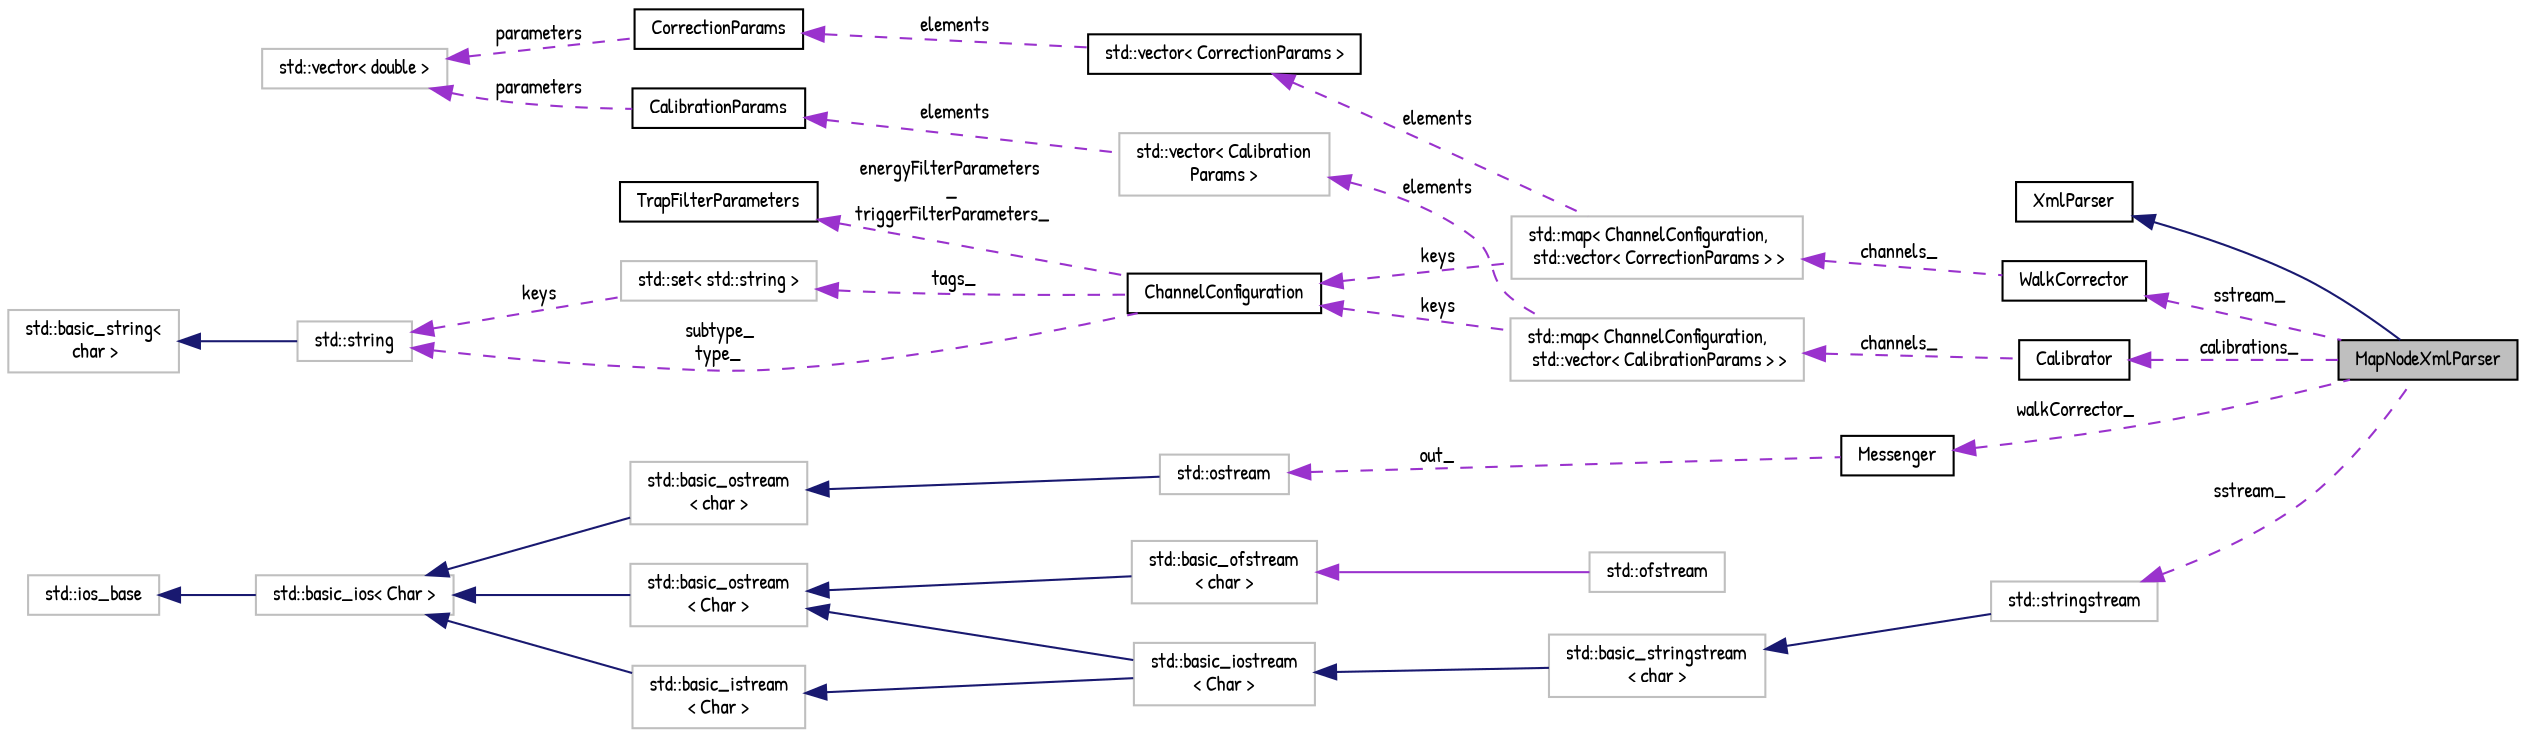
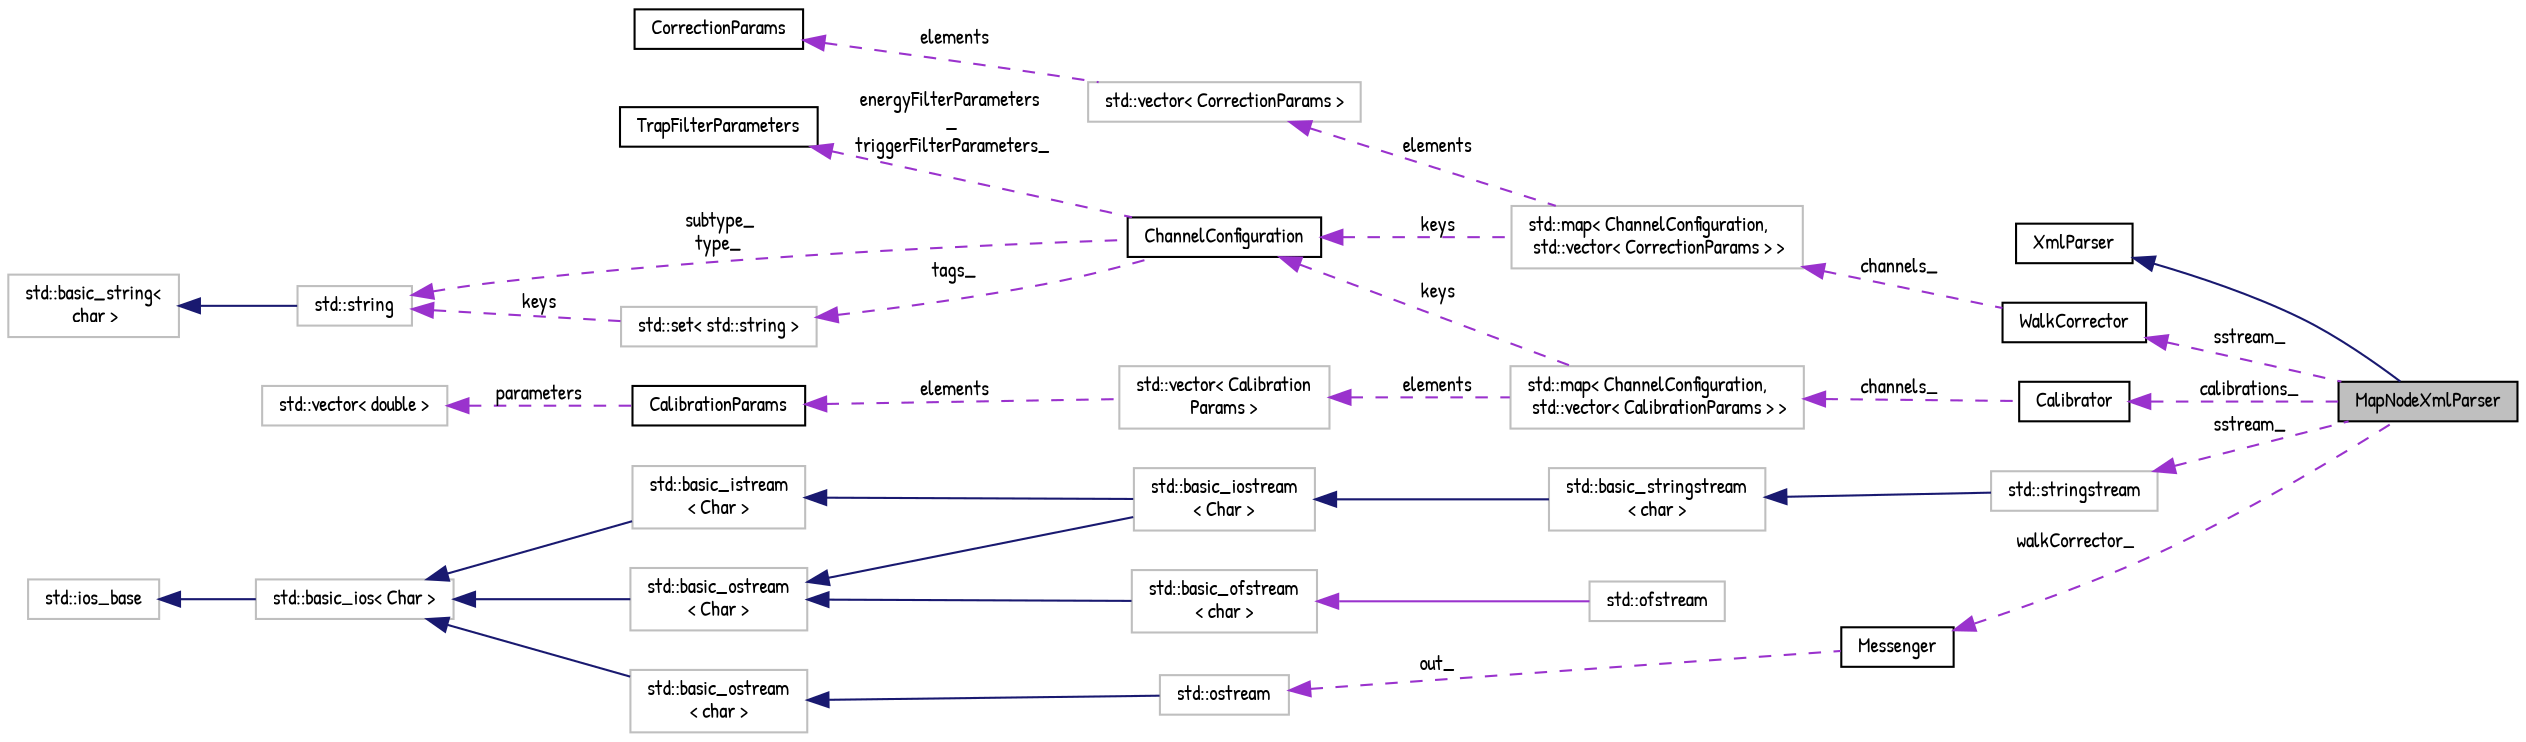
edge "CorrectionParams" -> "std::vector< double >": removed, label "parameters"
node "std::vector< CorrectionParams >": color black -> grey75
